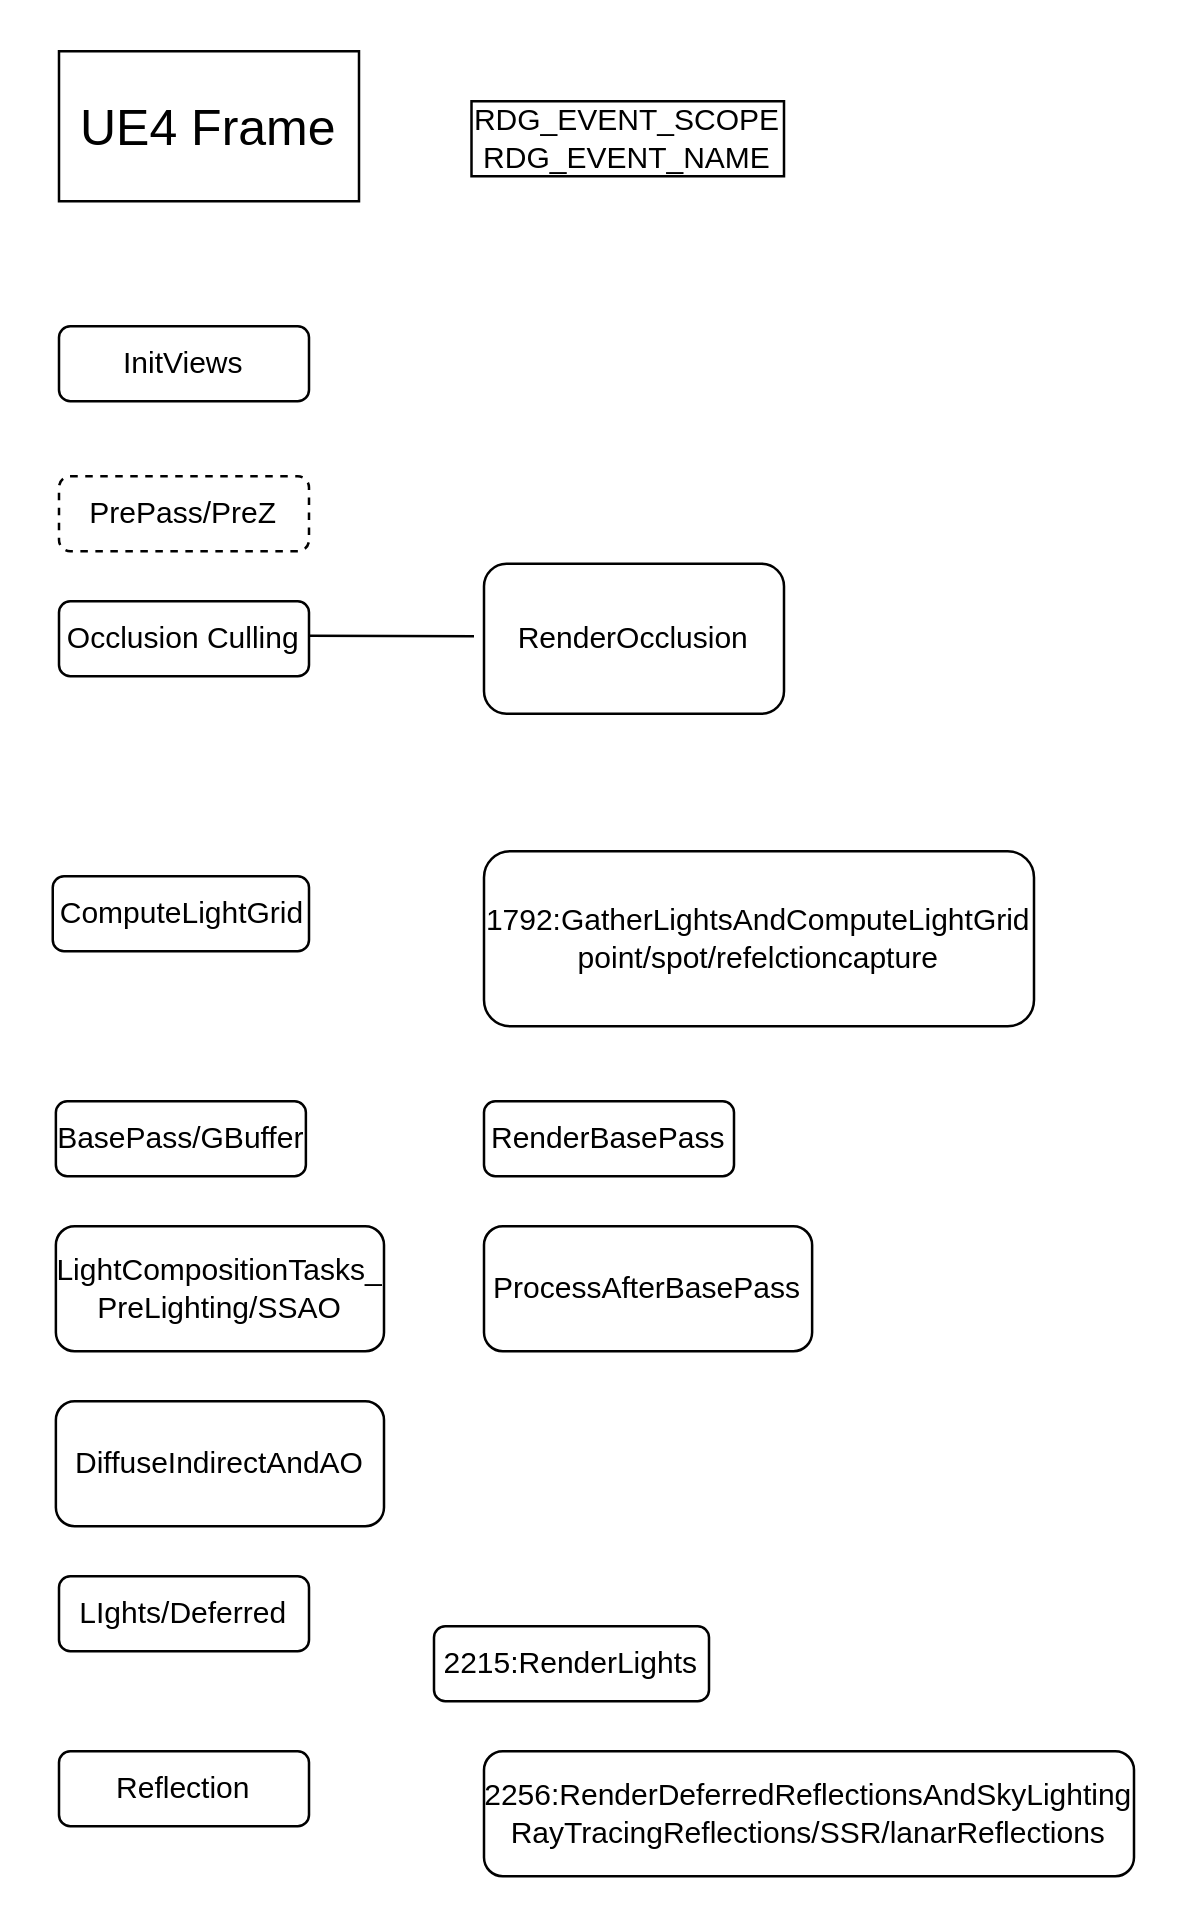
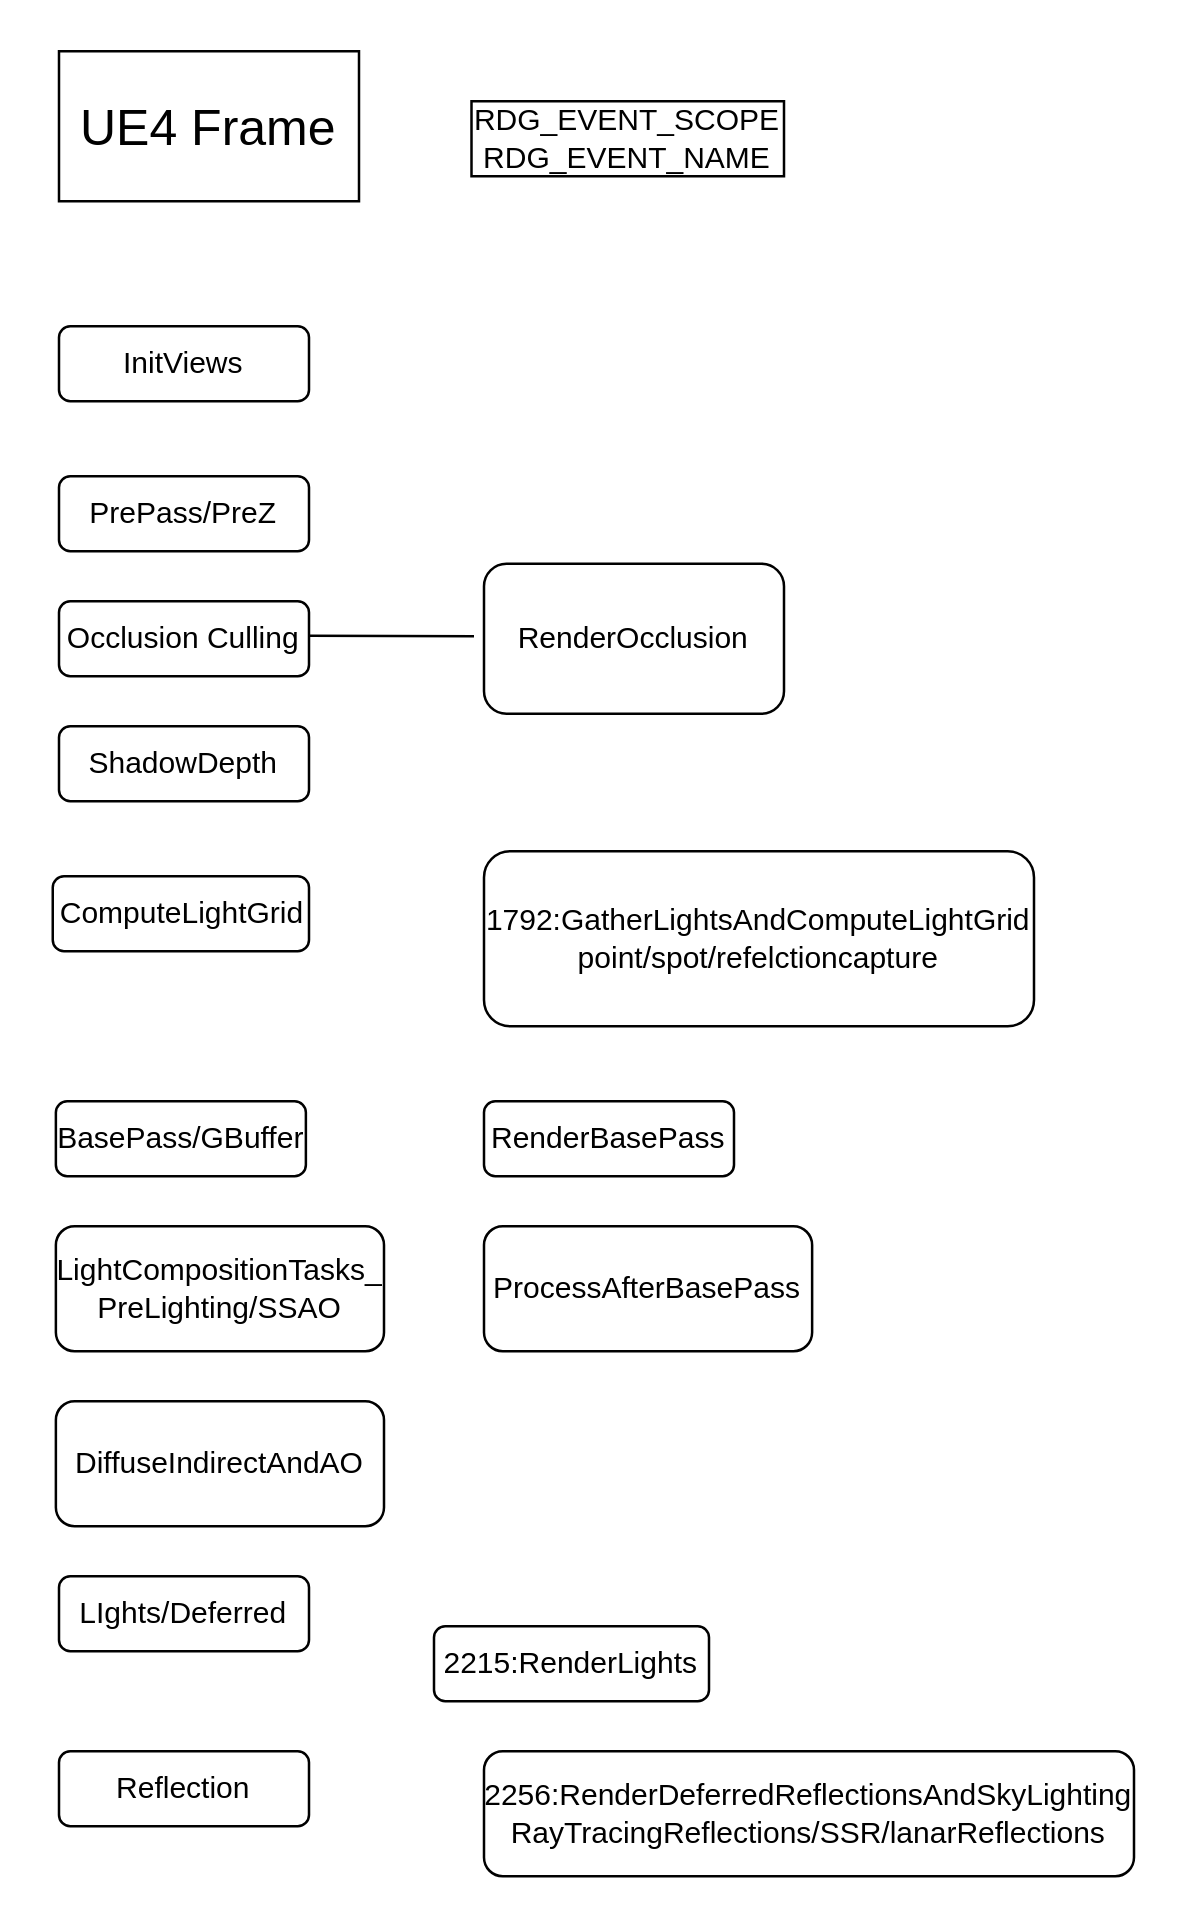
node "PrePass/PreZ": style dashed -> solid
node "ShadowDepth": added
